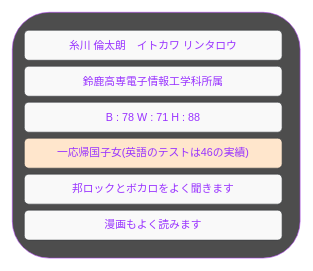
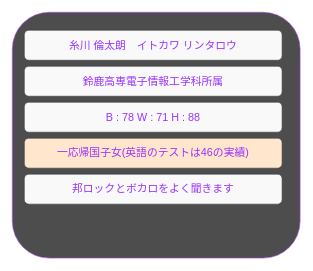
node "漫画もよく読みます": removed
